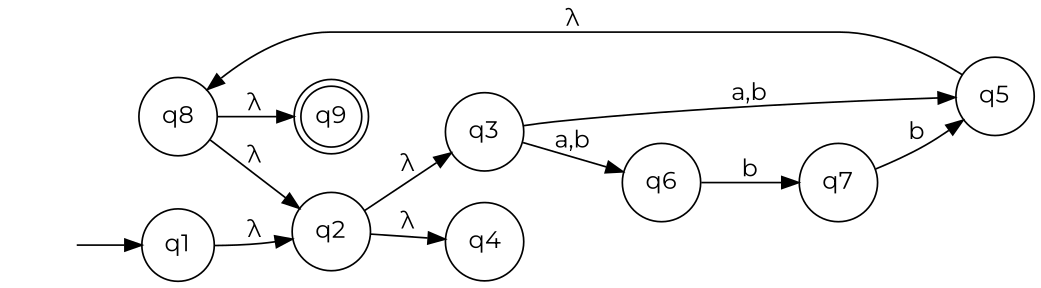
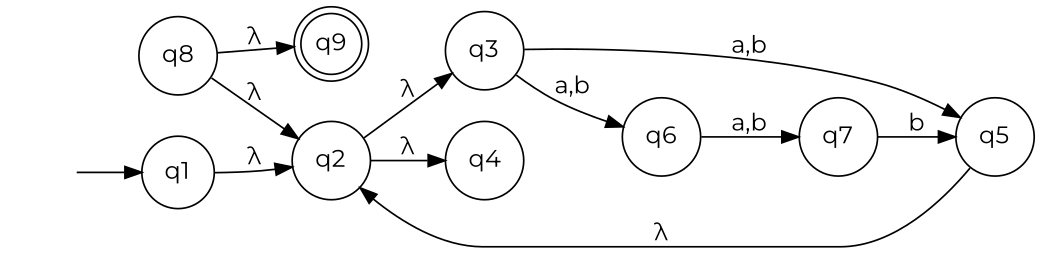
edge "q5" -> "q8": now "q5" -> "q2"
edge "q6" -> "q7": label "b" -> "a,b"
